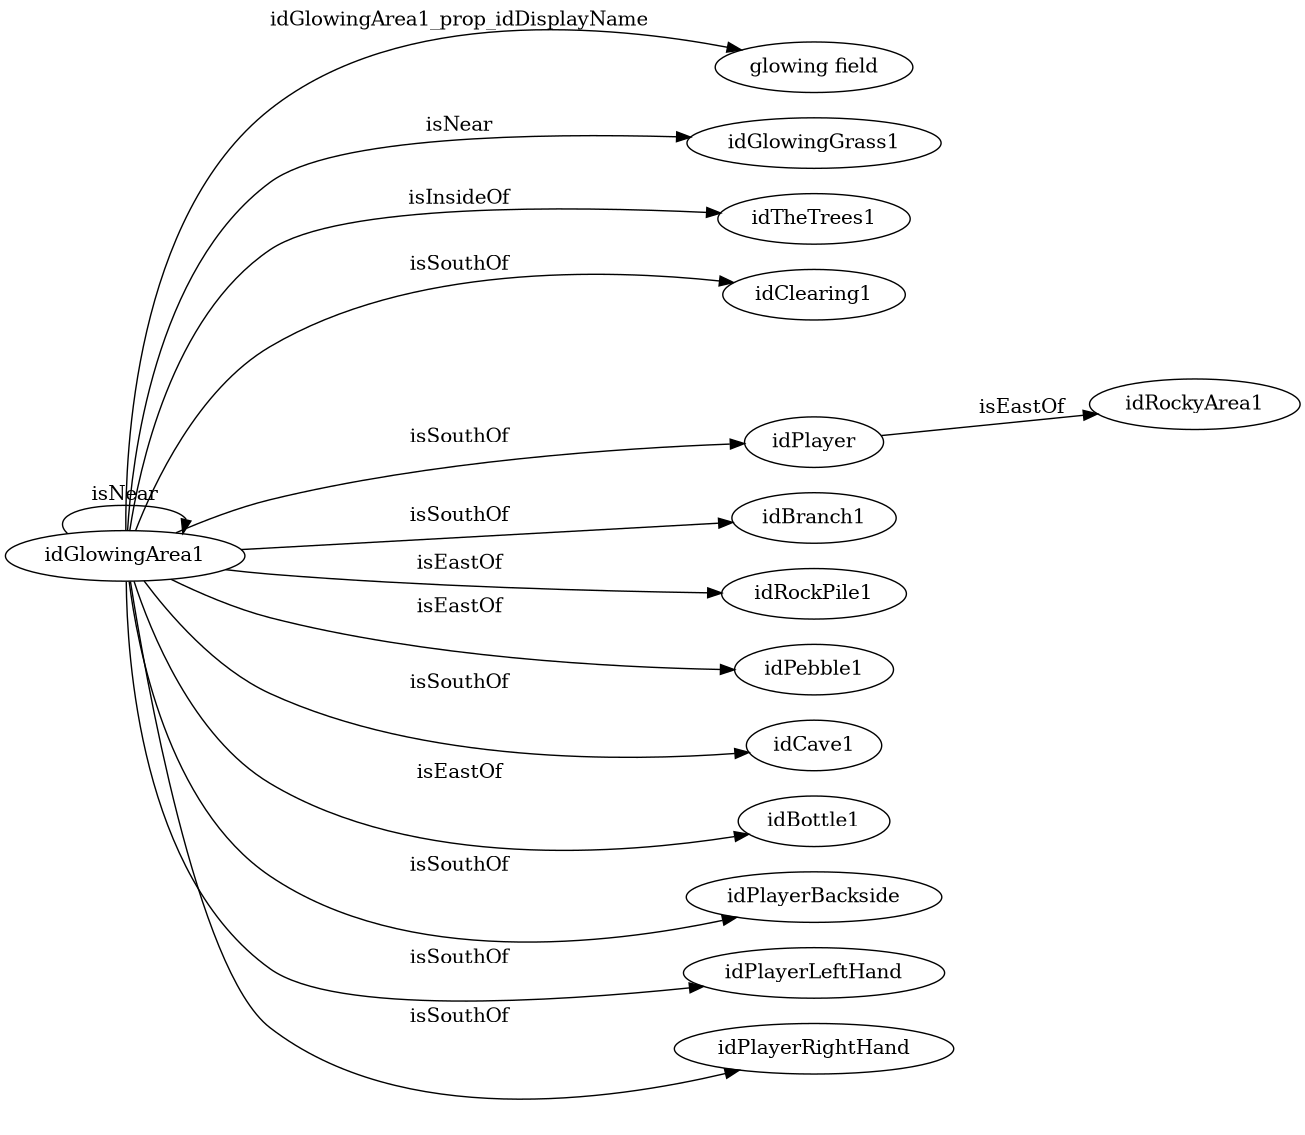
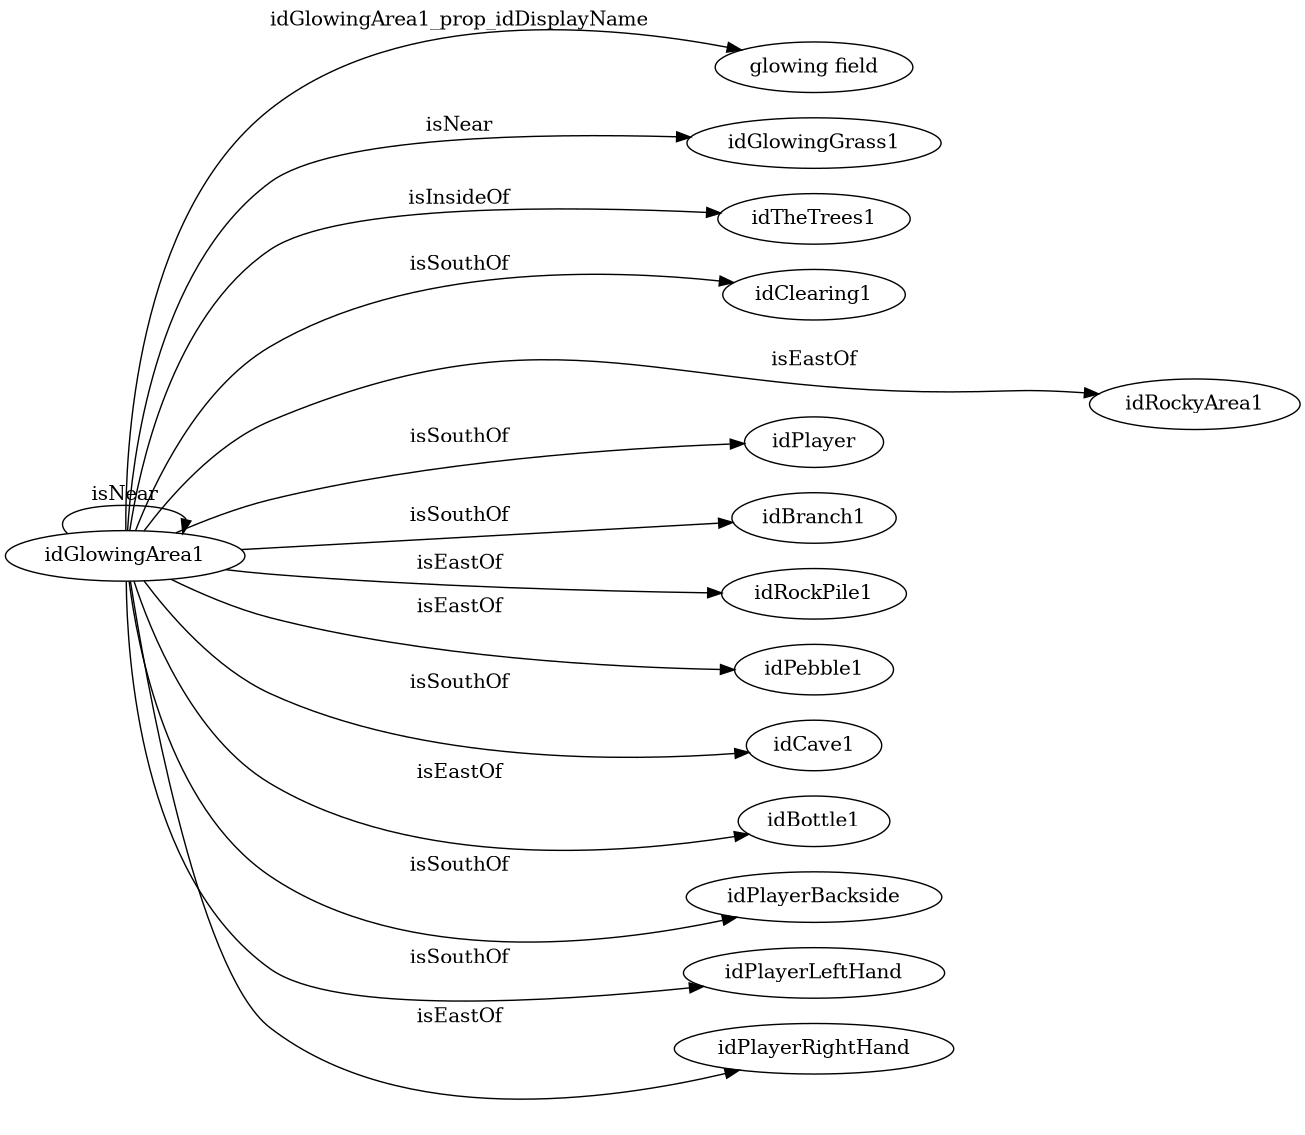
edge "idPlayer" -> "idRockyArea1": now "idGlowingArea1" -> "idRockyArea1"
edge "idGlowingArea1" -> "idPlayerRightHand": label "isSouthOf" -> "isEastOf"
